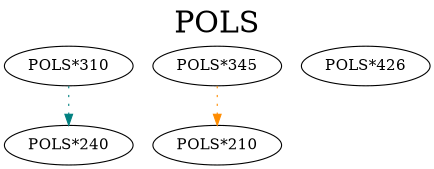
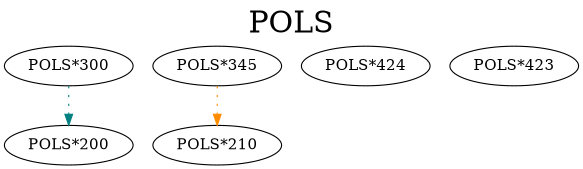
node "POLS*310": label "POLS*310" -> "POLS*300"
node "POLS*426": label "POLS*426" -> "POLS*423"
node "POLS*424": added
node "POLS*240": label "POLS*240" -> "POLS*200"
